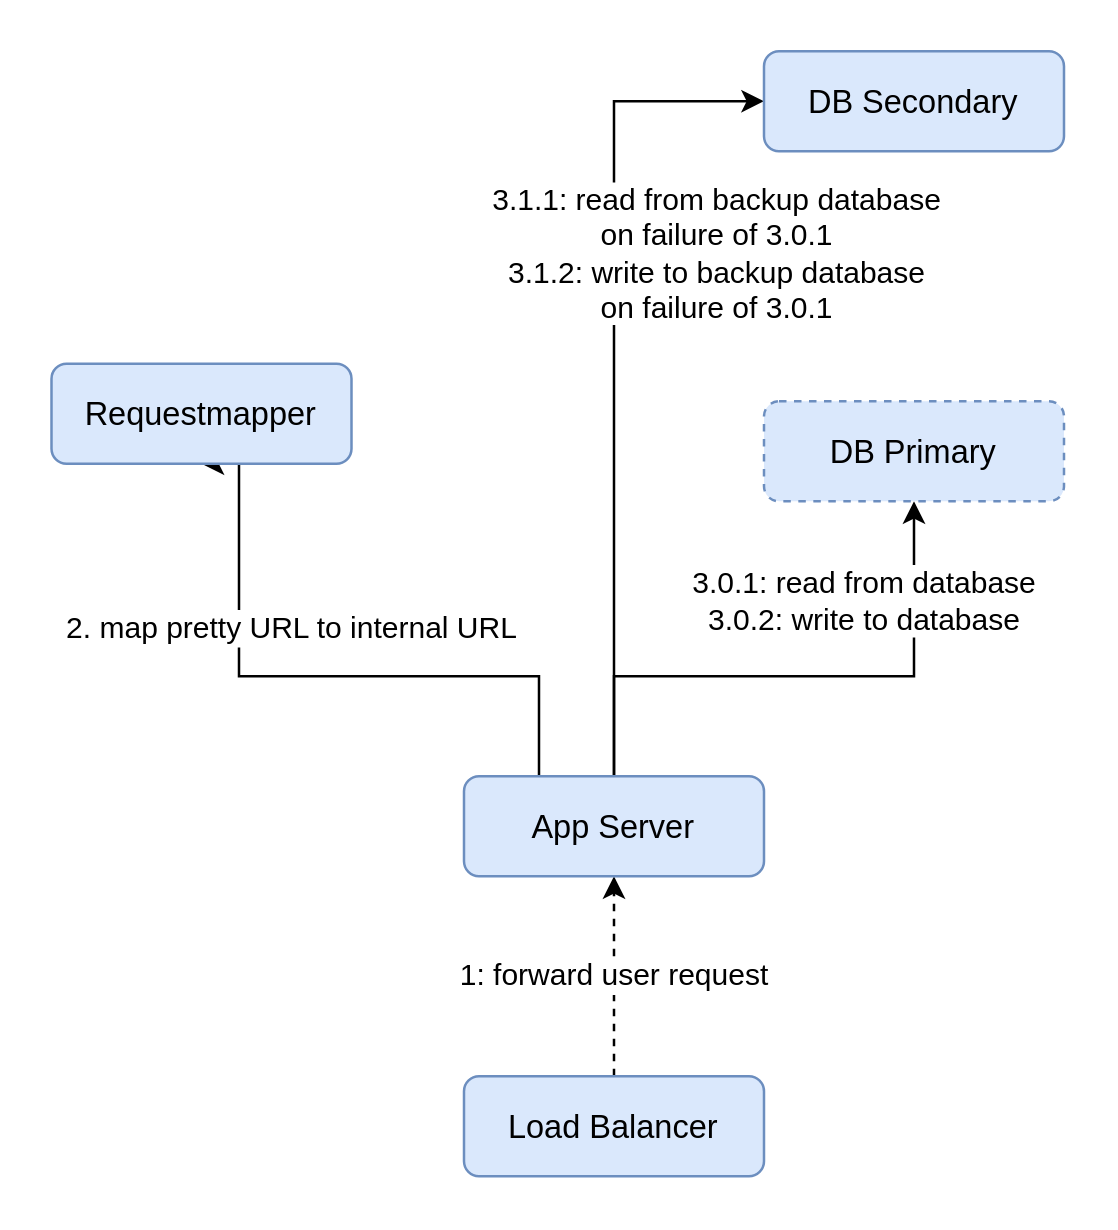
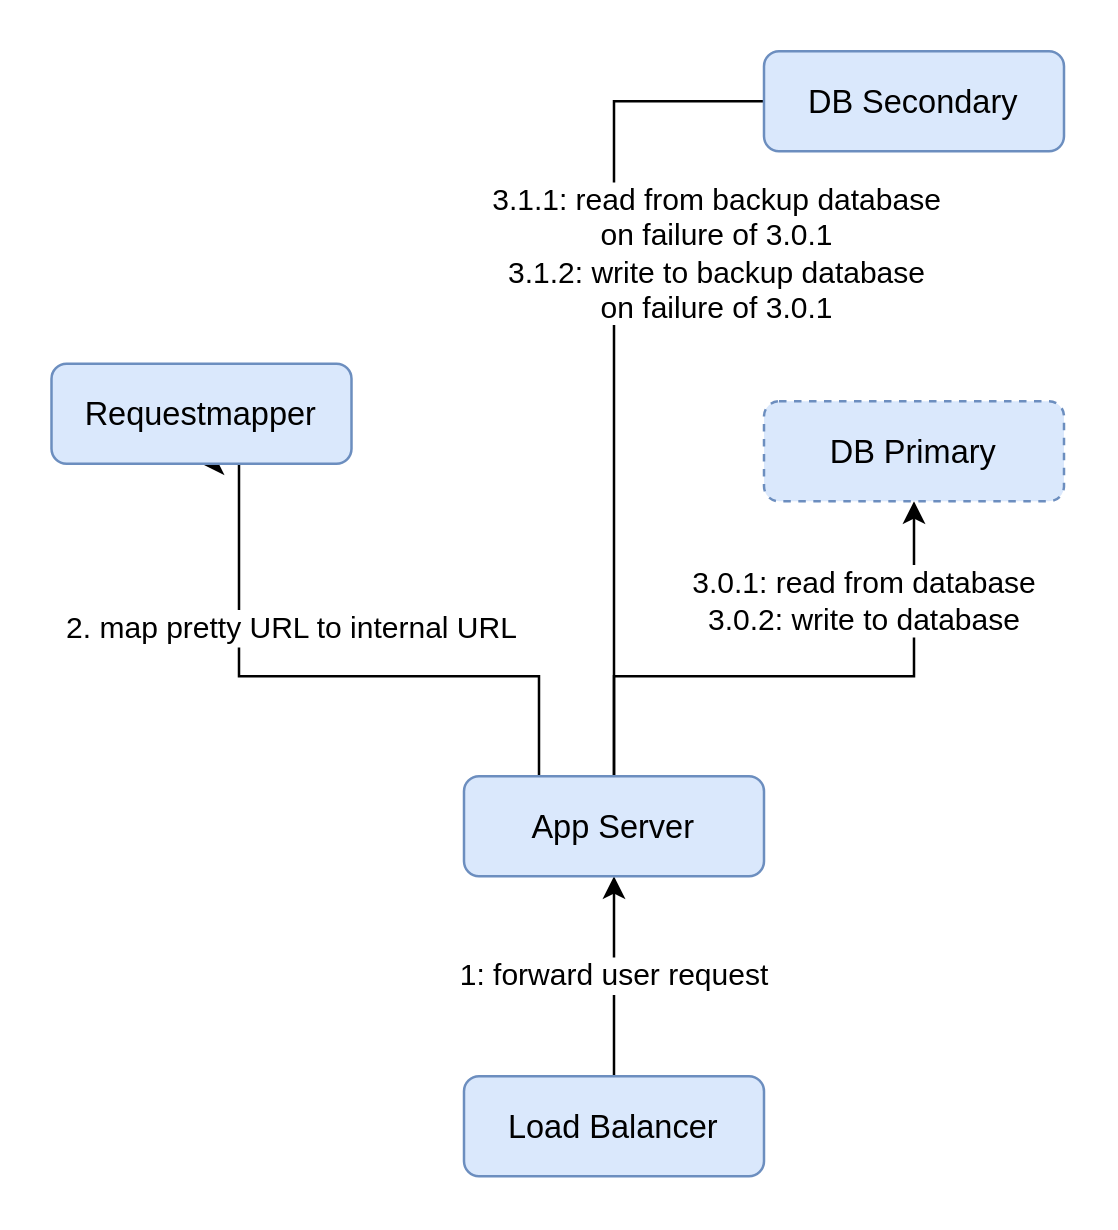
edge "App Server" -> "DB Secondary": arrowhead classic -> none
edge "Load Balancer" -> "App Server": style dashed -> solid
